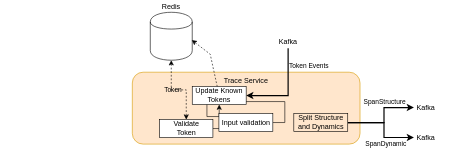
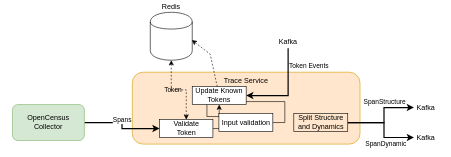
node "OpenCensus Collector": added
edge "OpenCensus Collector" -> "Validate Token": added, label "Spans"
